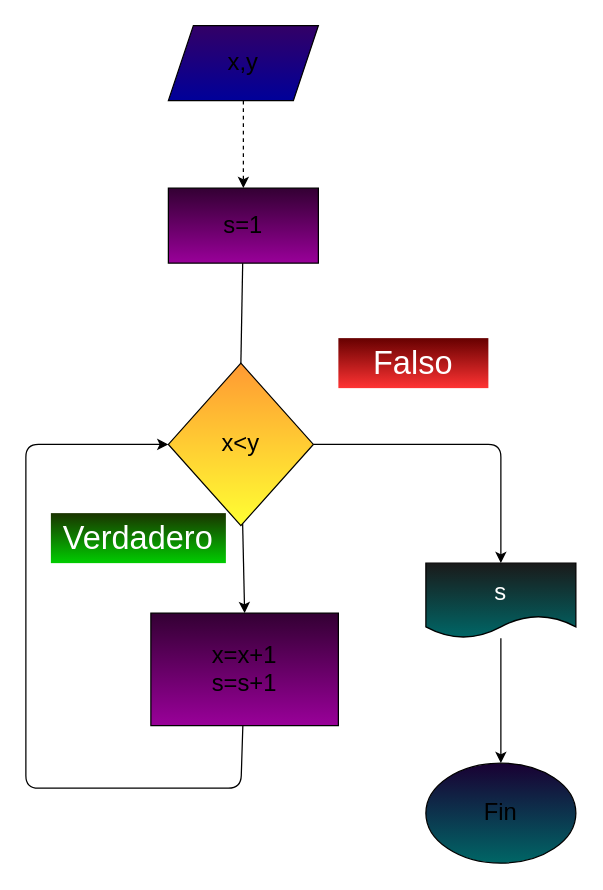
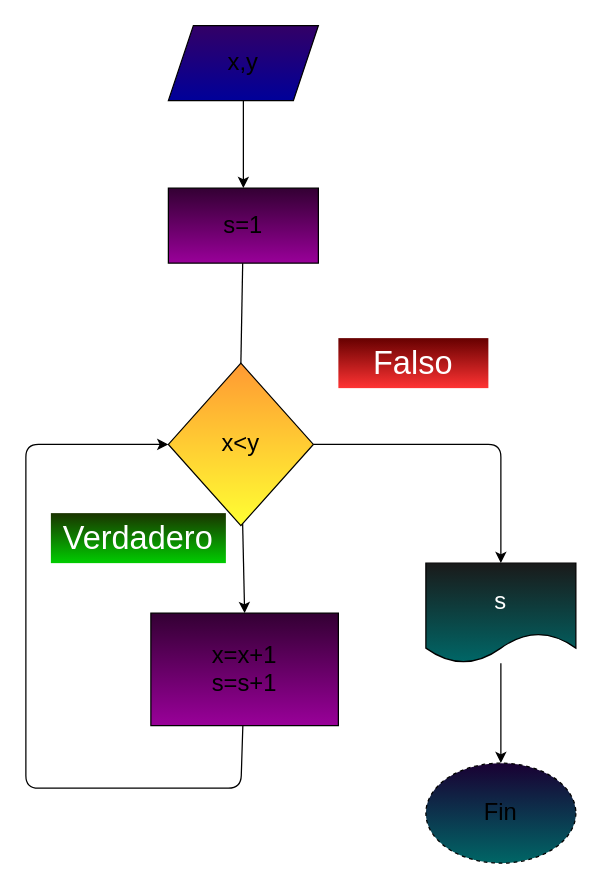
edge "x,y" -> "s=1": style dashed -> solid
node "s": size 150x75 -> 150x100
node "Fin": style solid -> dashed
